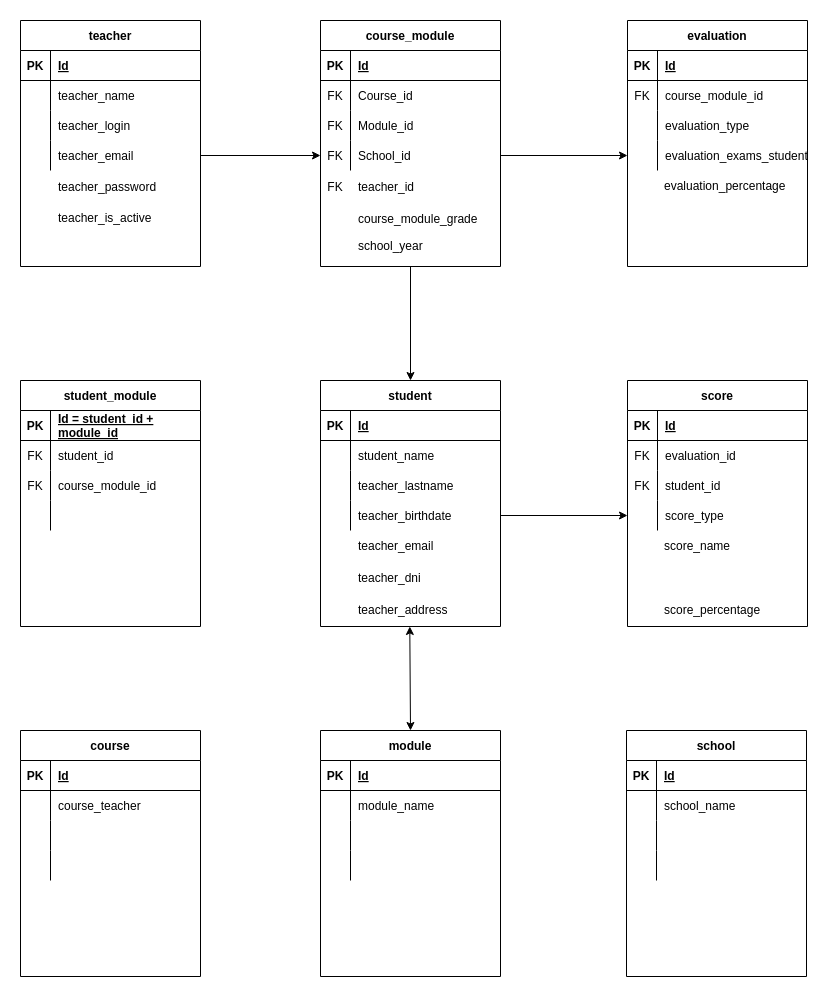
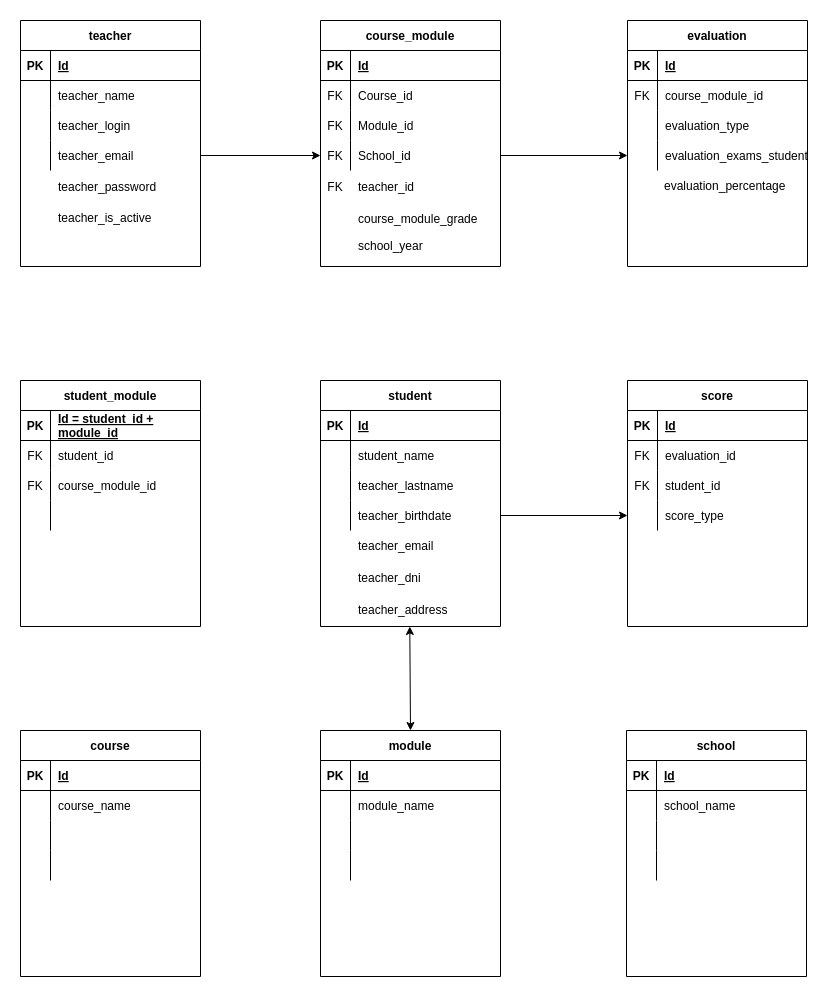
edge "course_module" -> "student": removed
node "score_name": removed
node "score_percentage": removed
node "course_teacher": label "course_teacher" -> "course_name"
